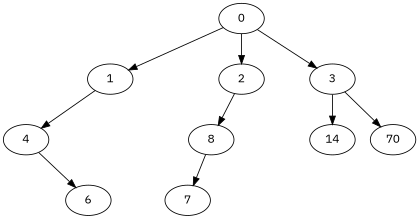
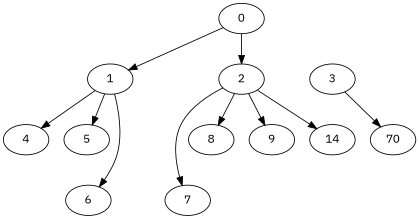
edge "0" -> "3": removed
edge "3" -> "14": now "2" -> "14"
node "5": added
node "9": added
edge "8" -> "7": now "2" -> "7"
edge "4" -> "6": now "1" -> "6"
